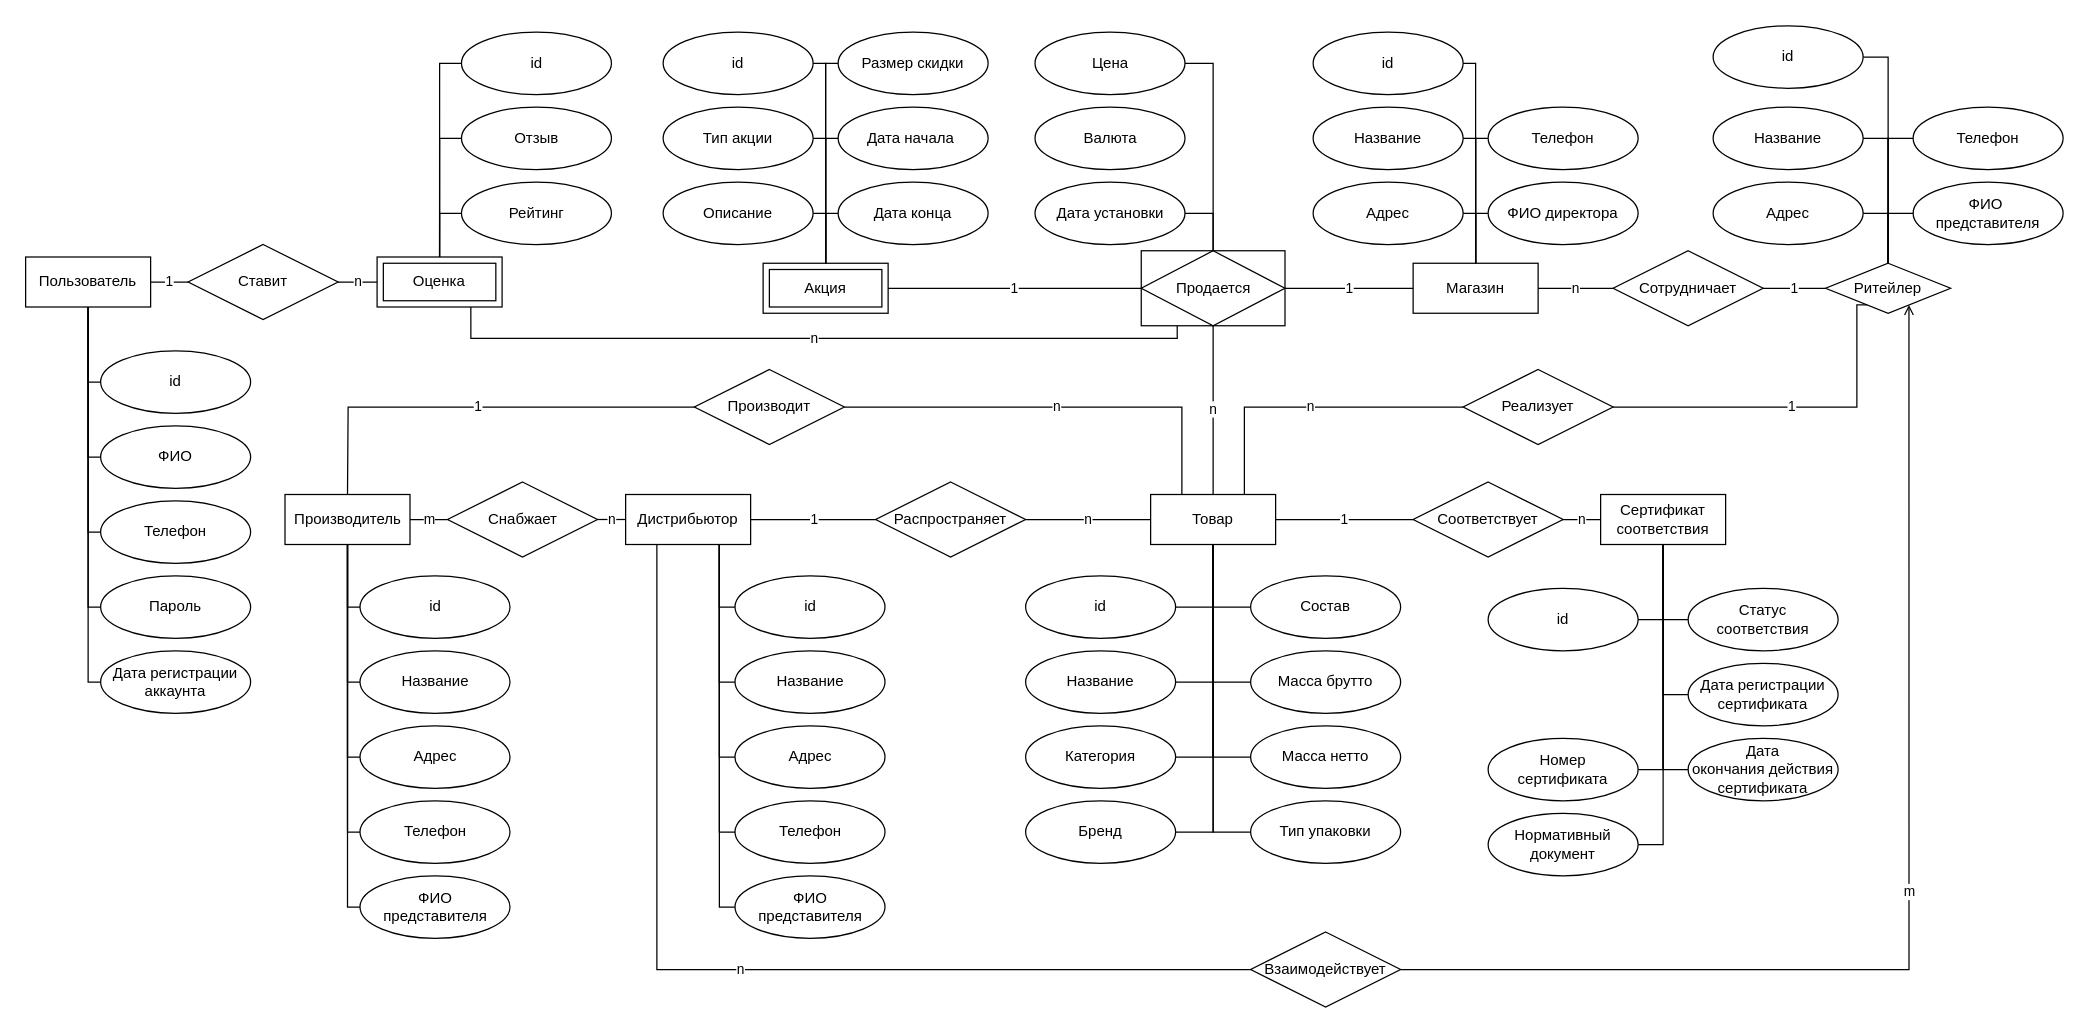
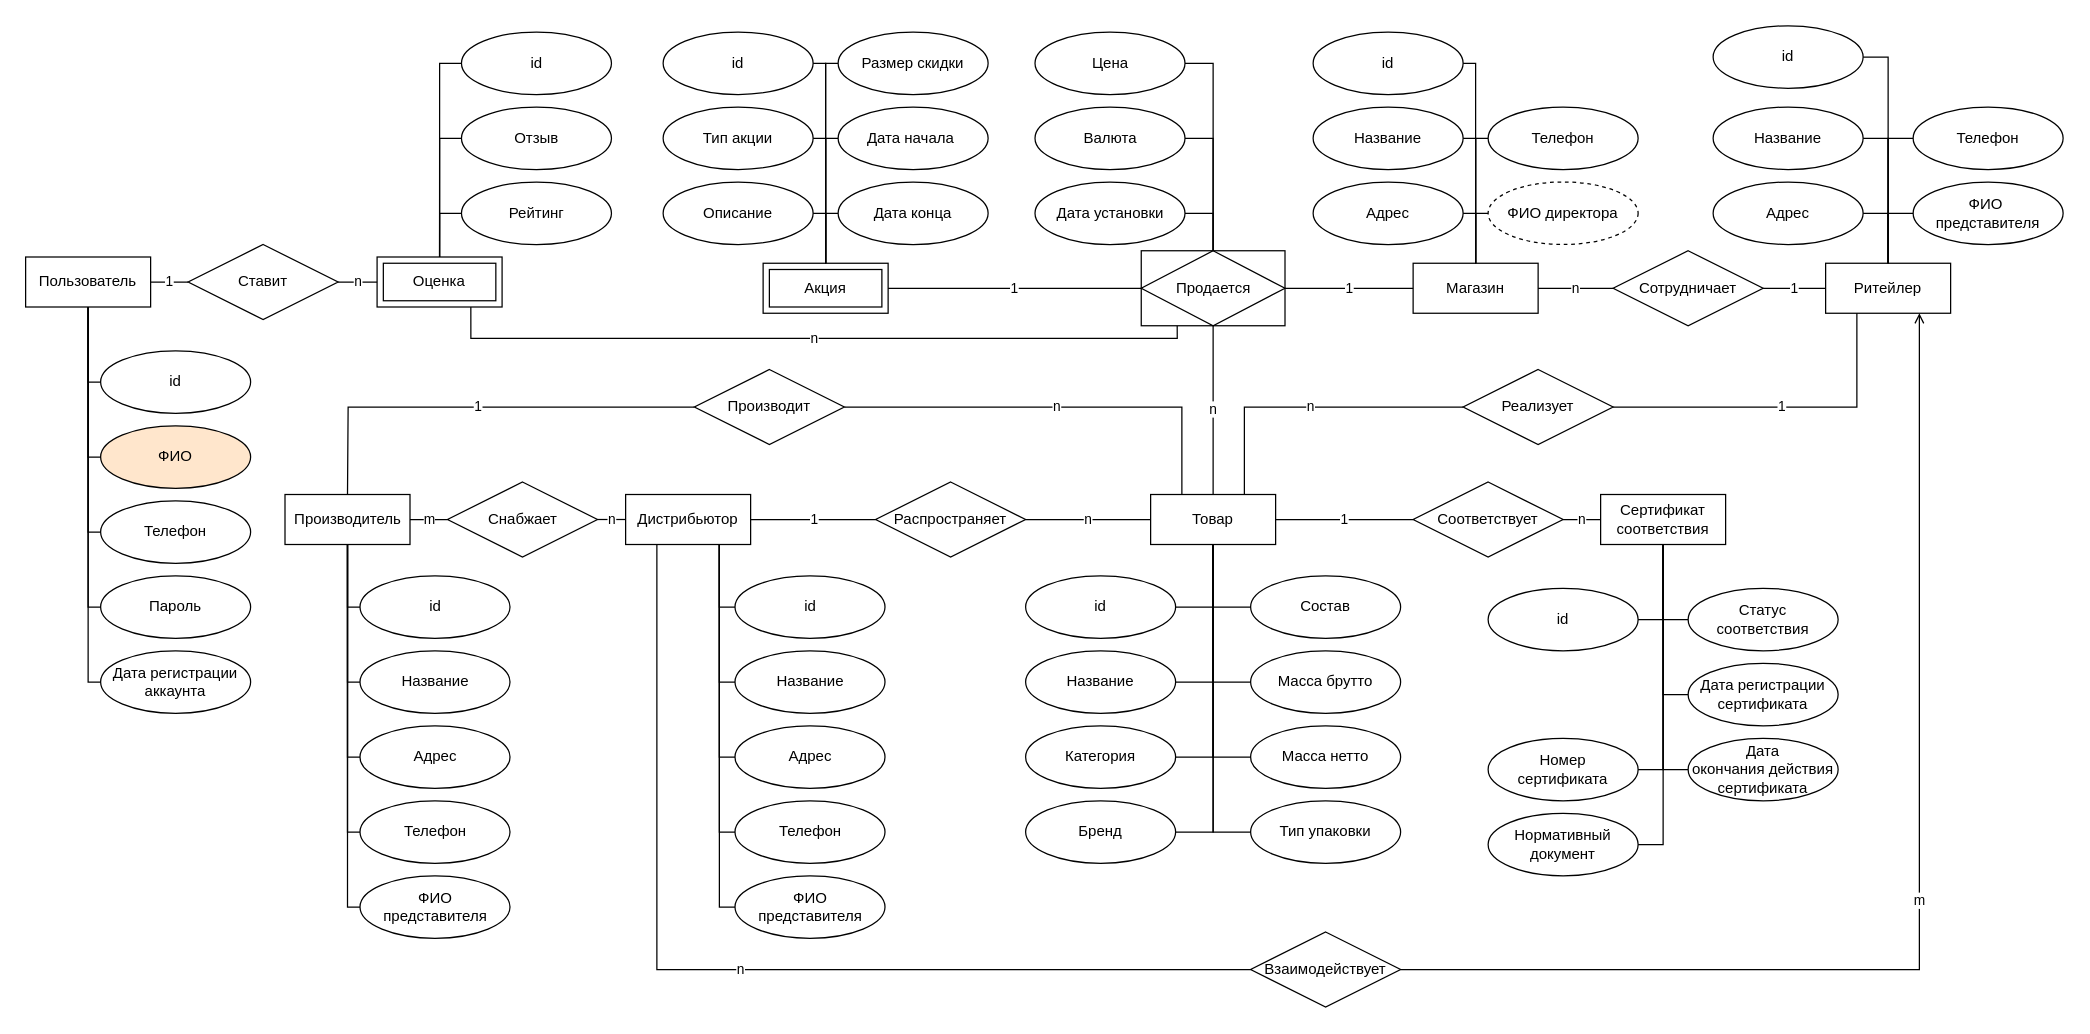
edge "Валюта" -- "Продается": added
node "ФИО директора": style solid -> dashed
node "Ритейлер": shape diamond -> rectangle
node "ФИО": fillcolor #ffffff -> #ffe6cc
